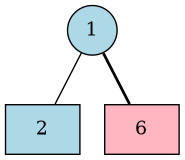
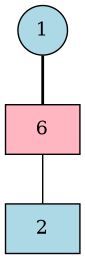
edge "1" -- "2": now "6" -- "2"
